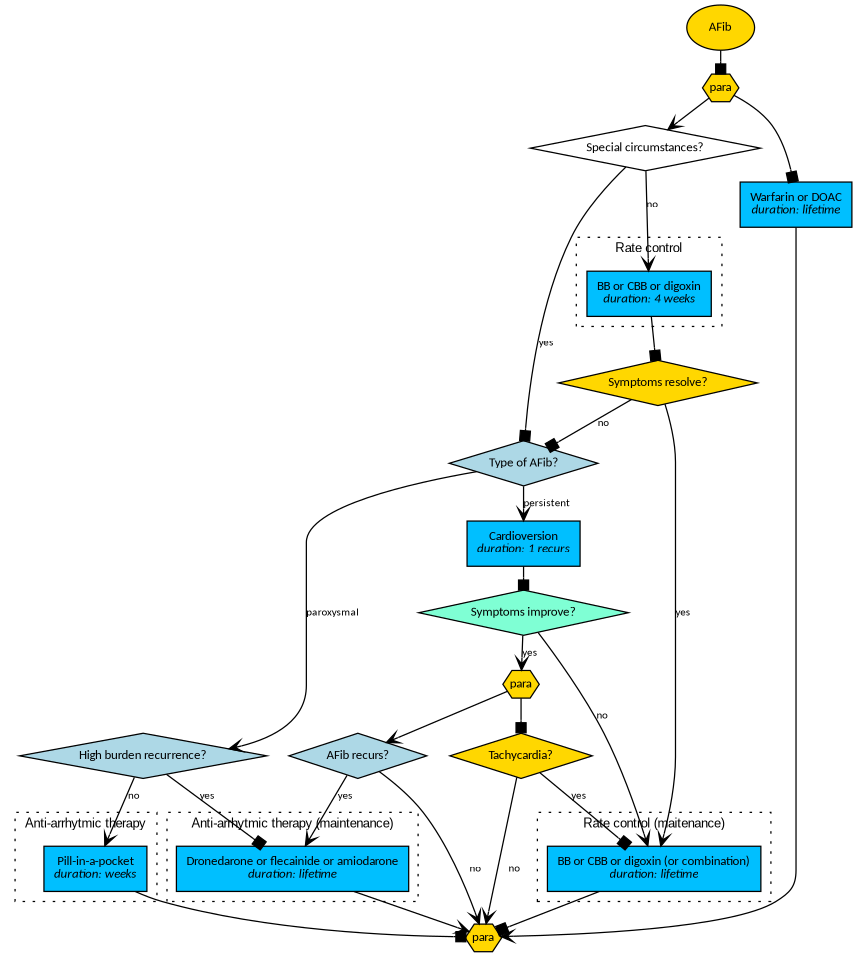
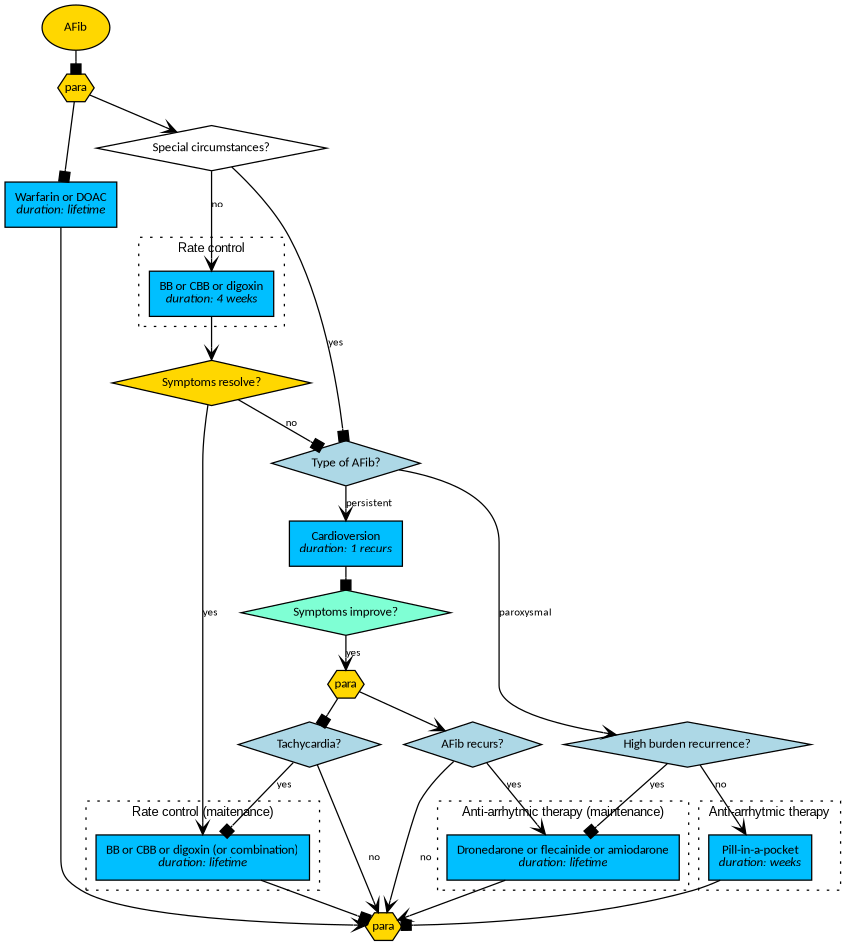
edge "BB or CBB or digoxin" -> "Symptoms resolve?": arrowhead box -> vee
edge "Symptoms improve?" -> "BB or CBB or digoxin (or combination)": removed, label "no"
node "Tachycardia?": fillcolor gold -> lightblue
